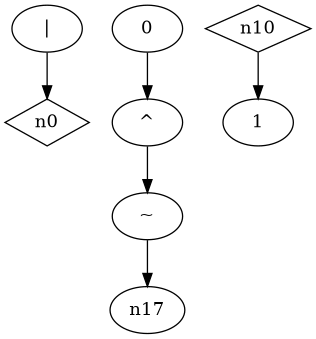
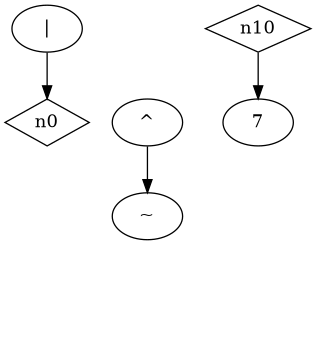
node "0": removed
node "1": label "1" -> "7"
node "n17": removed
